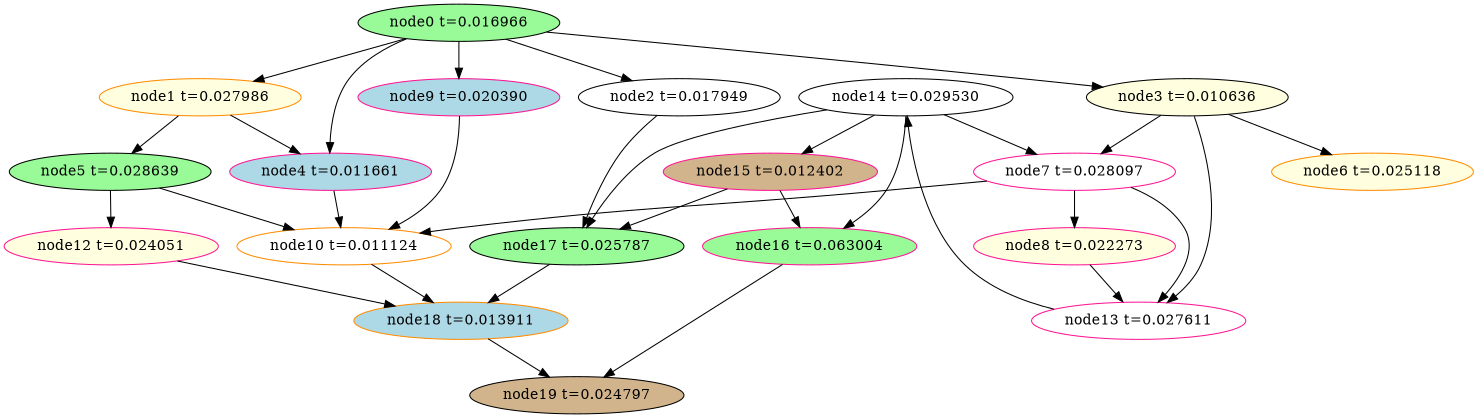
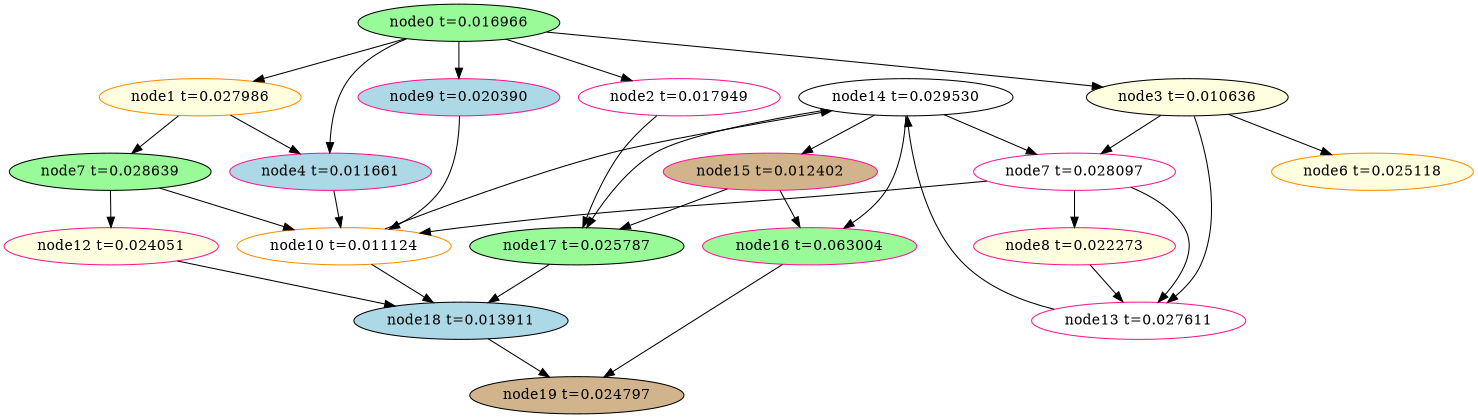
node "node2 t=0.017949": color black -> deeppink
edge "node10 t=0.011124" -> "node14 t=0.029530": added
node "node5 t=0.028639": label "node5 t=0.028639" -> "node7 t=0.028639"
node "node18 t=0.013911": color darkorange -> black
